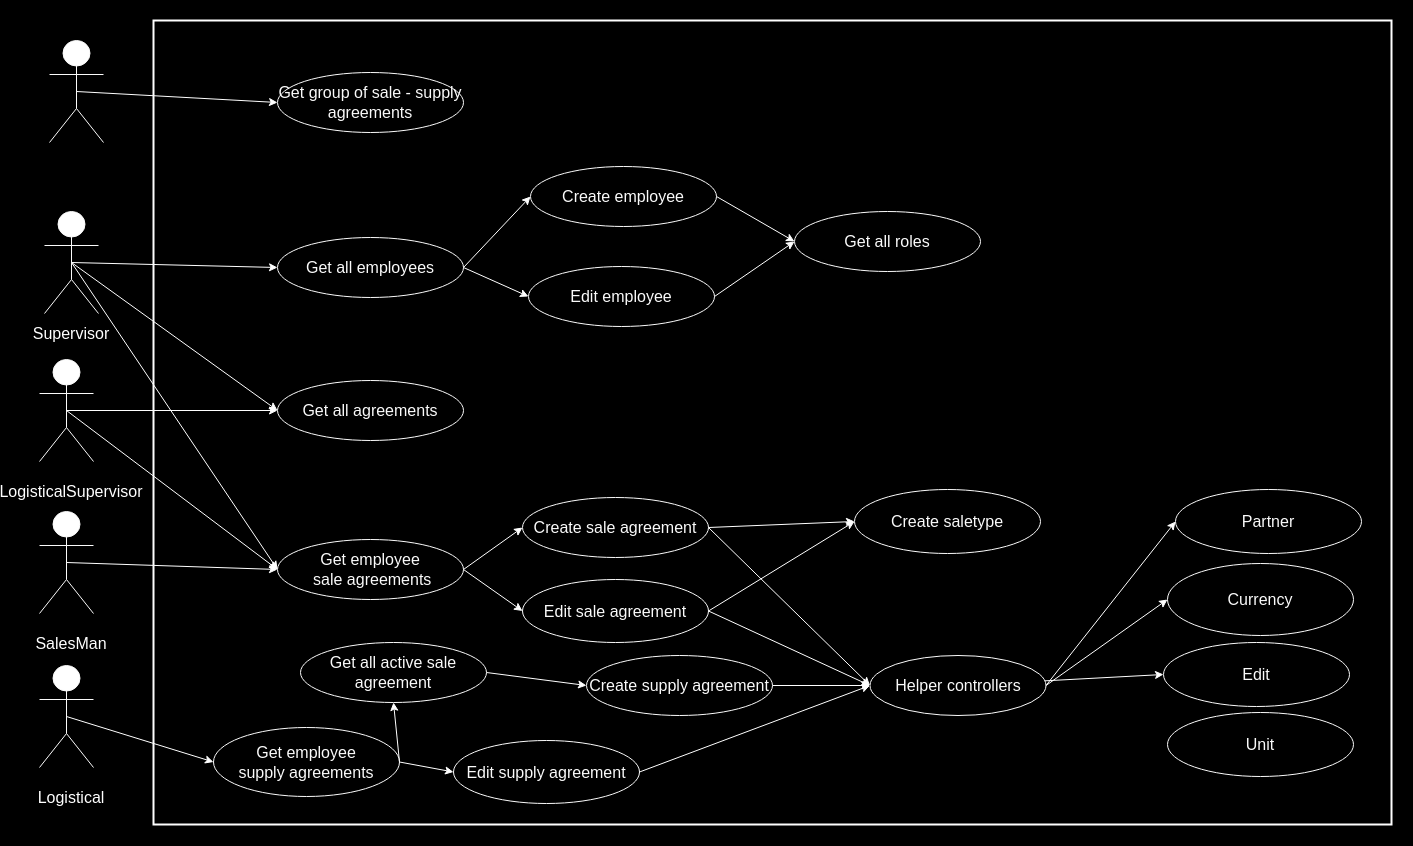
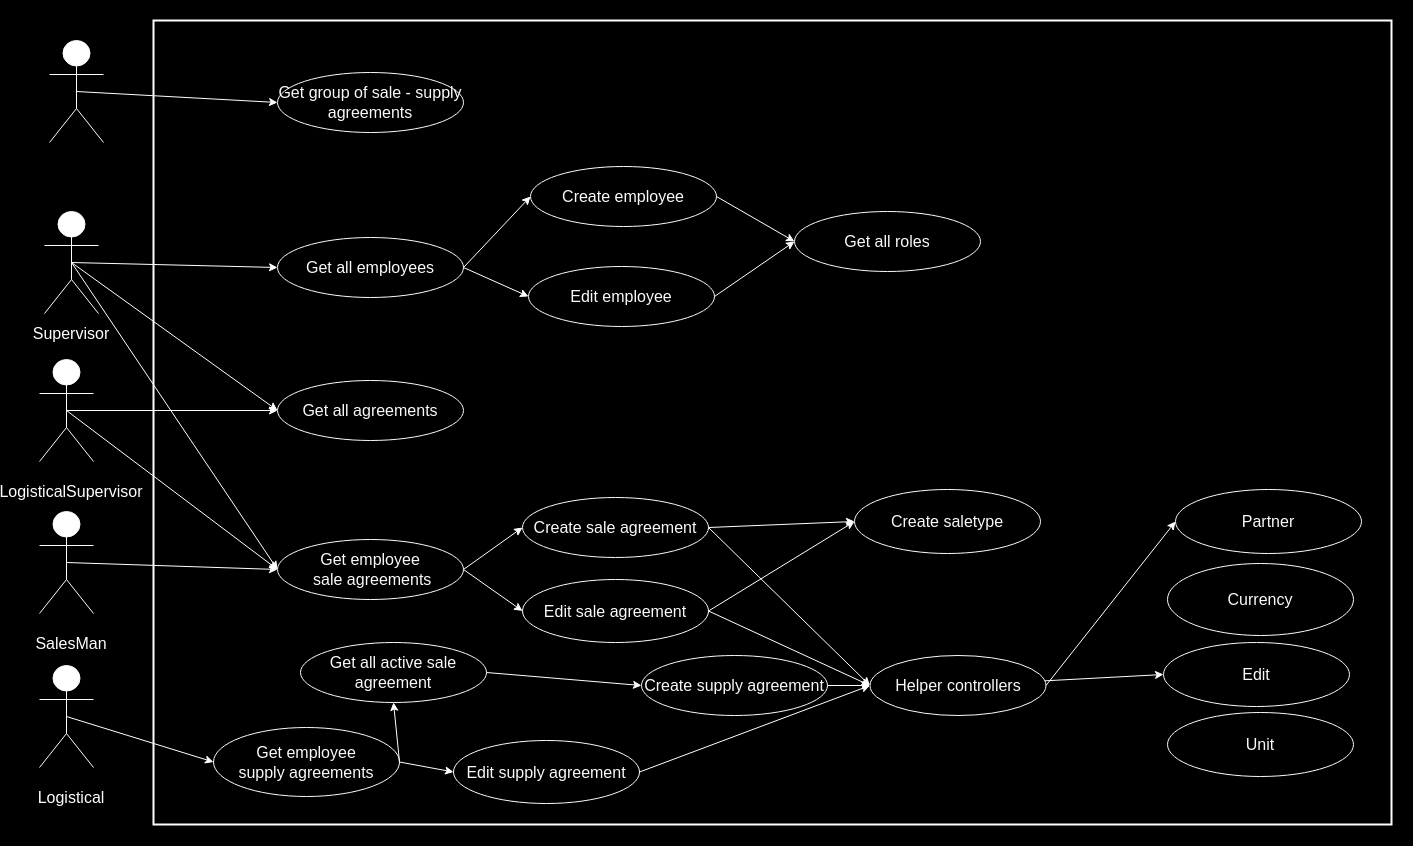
edge "Helper controllers" -> "Currency": removed
node "Create supply agreement": moved (680, 686) -> (735, 686)
